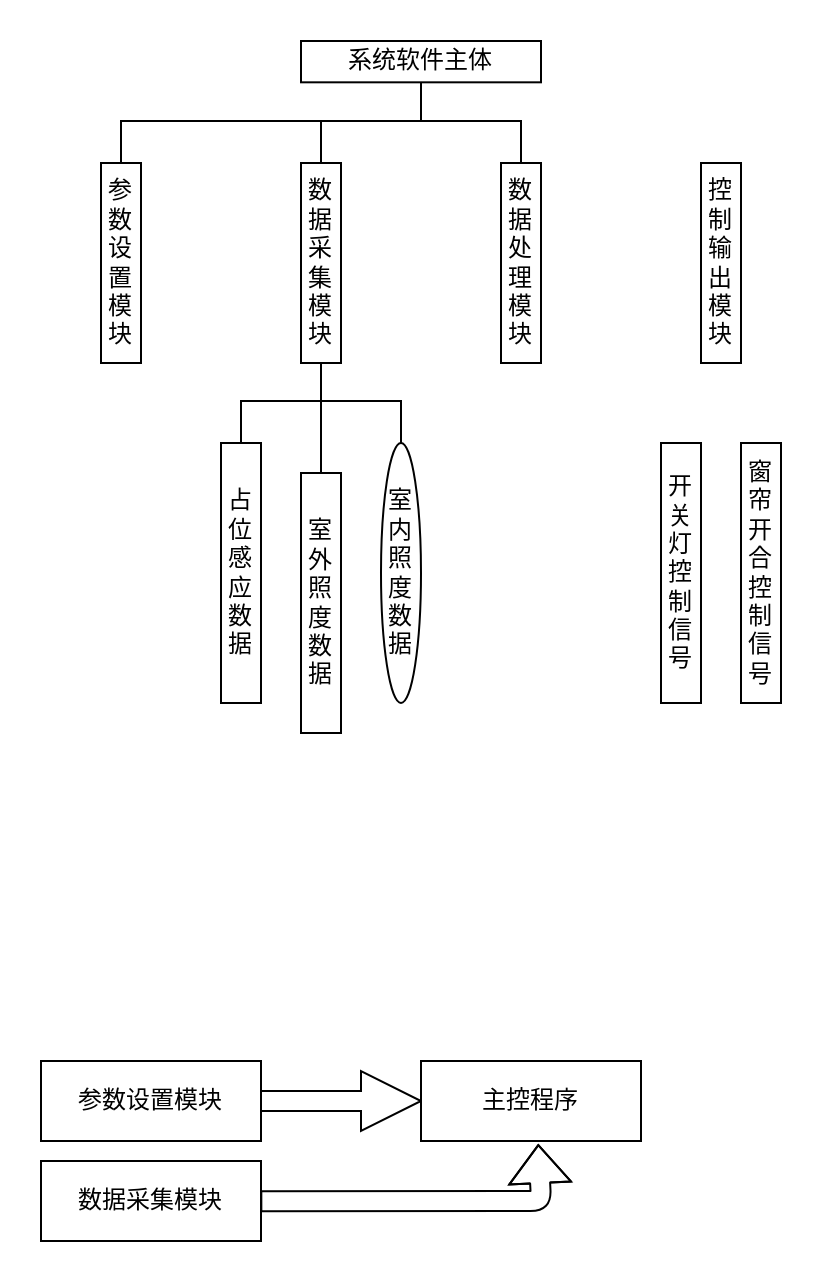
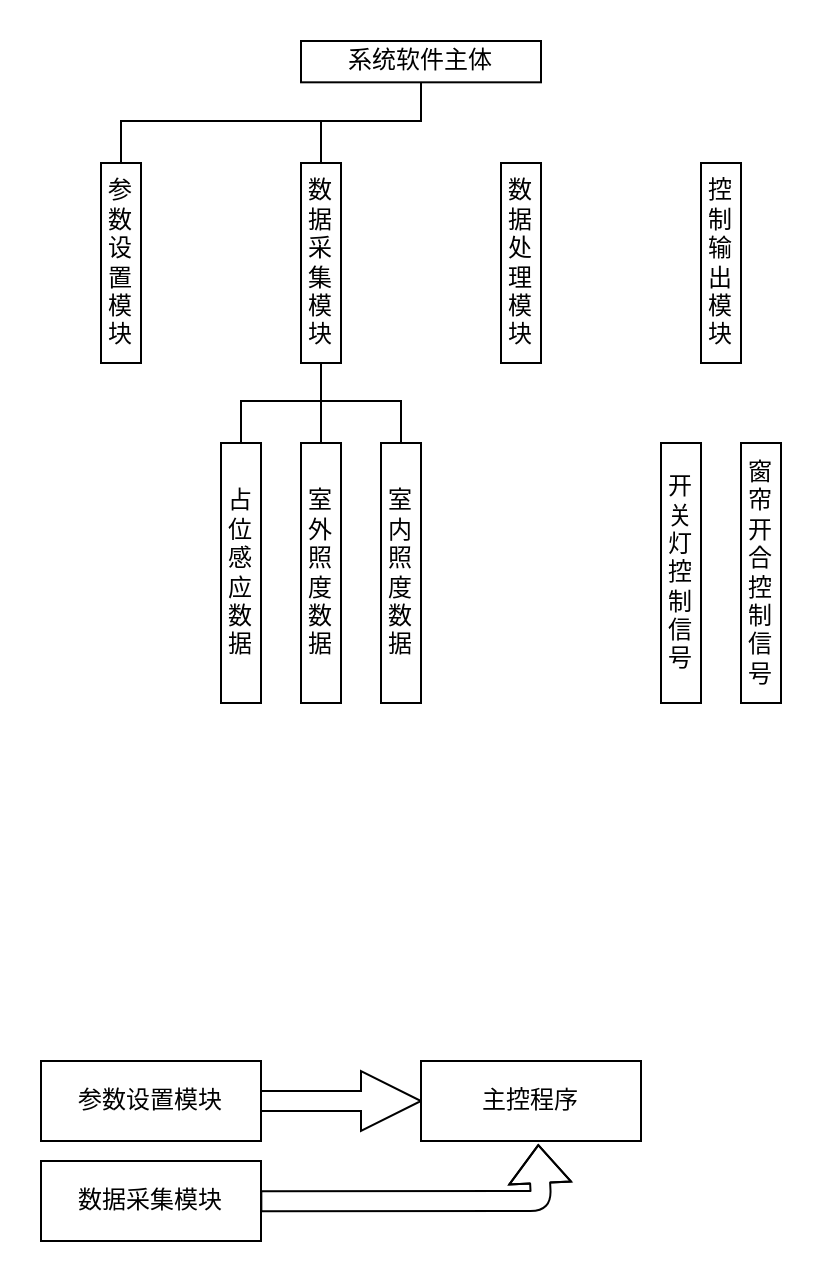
edge "系统软件主体" -- "数据处理模块": removed
node "室内照度数据": shape ellipse -> rectangle
node "室外照度数据": moved (321, 603) -> (321, 573)
